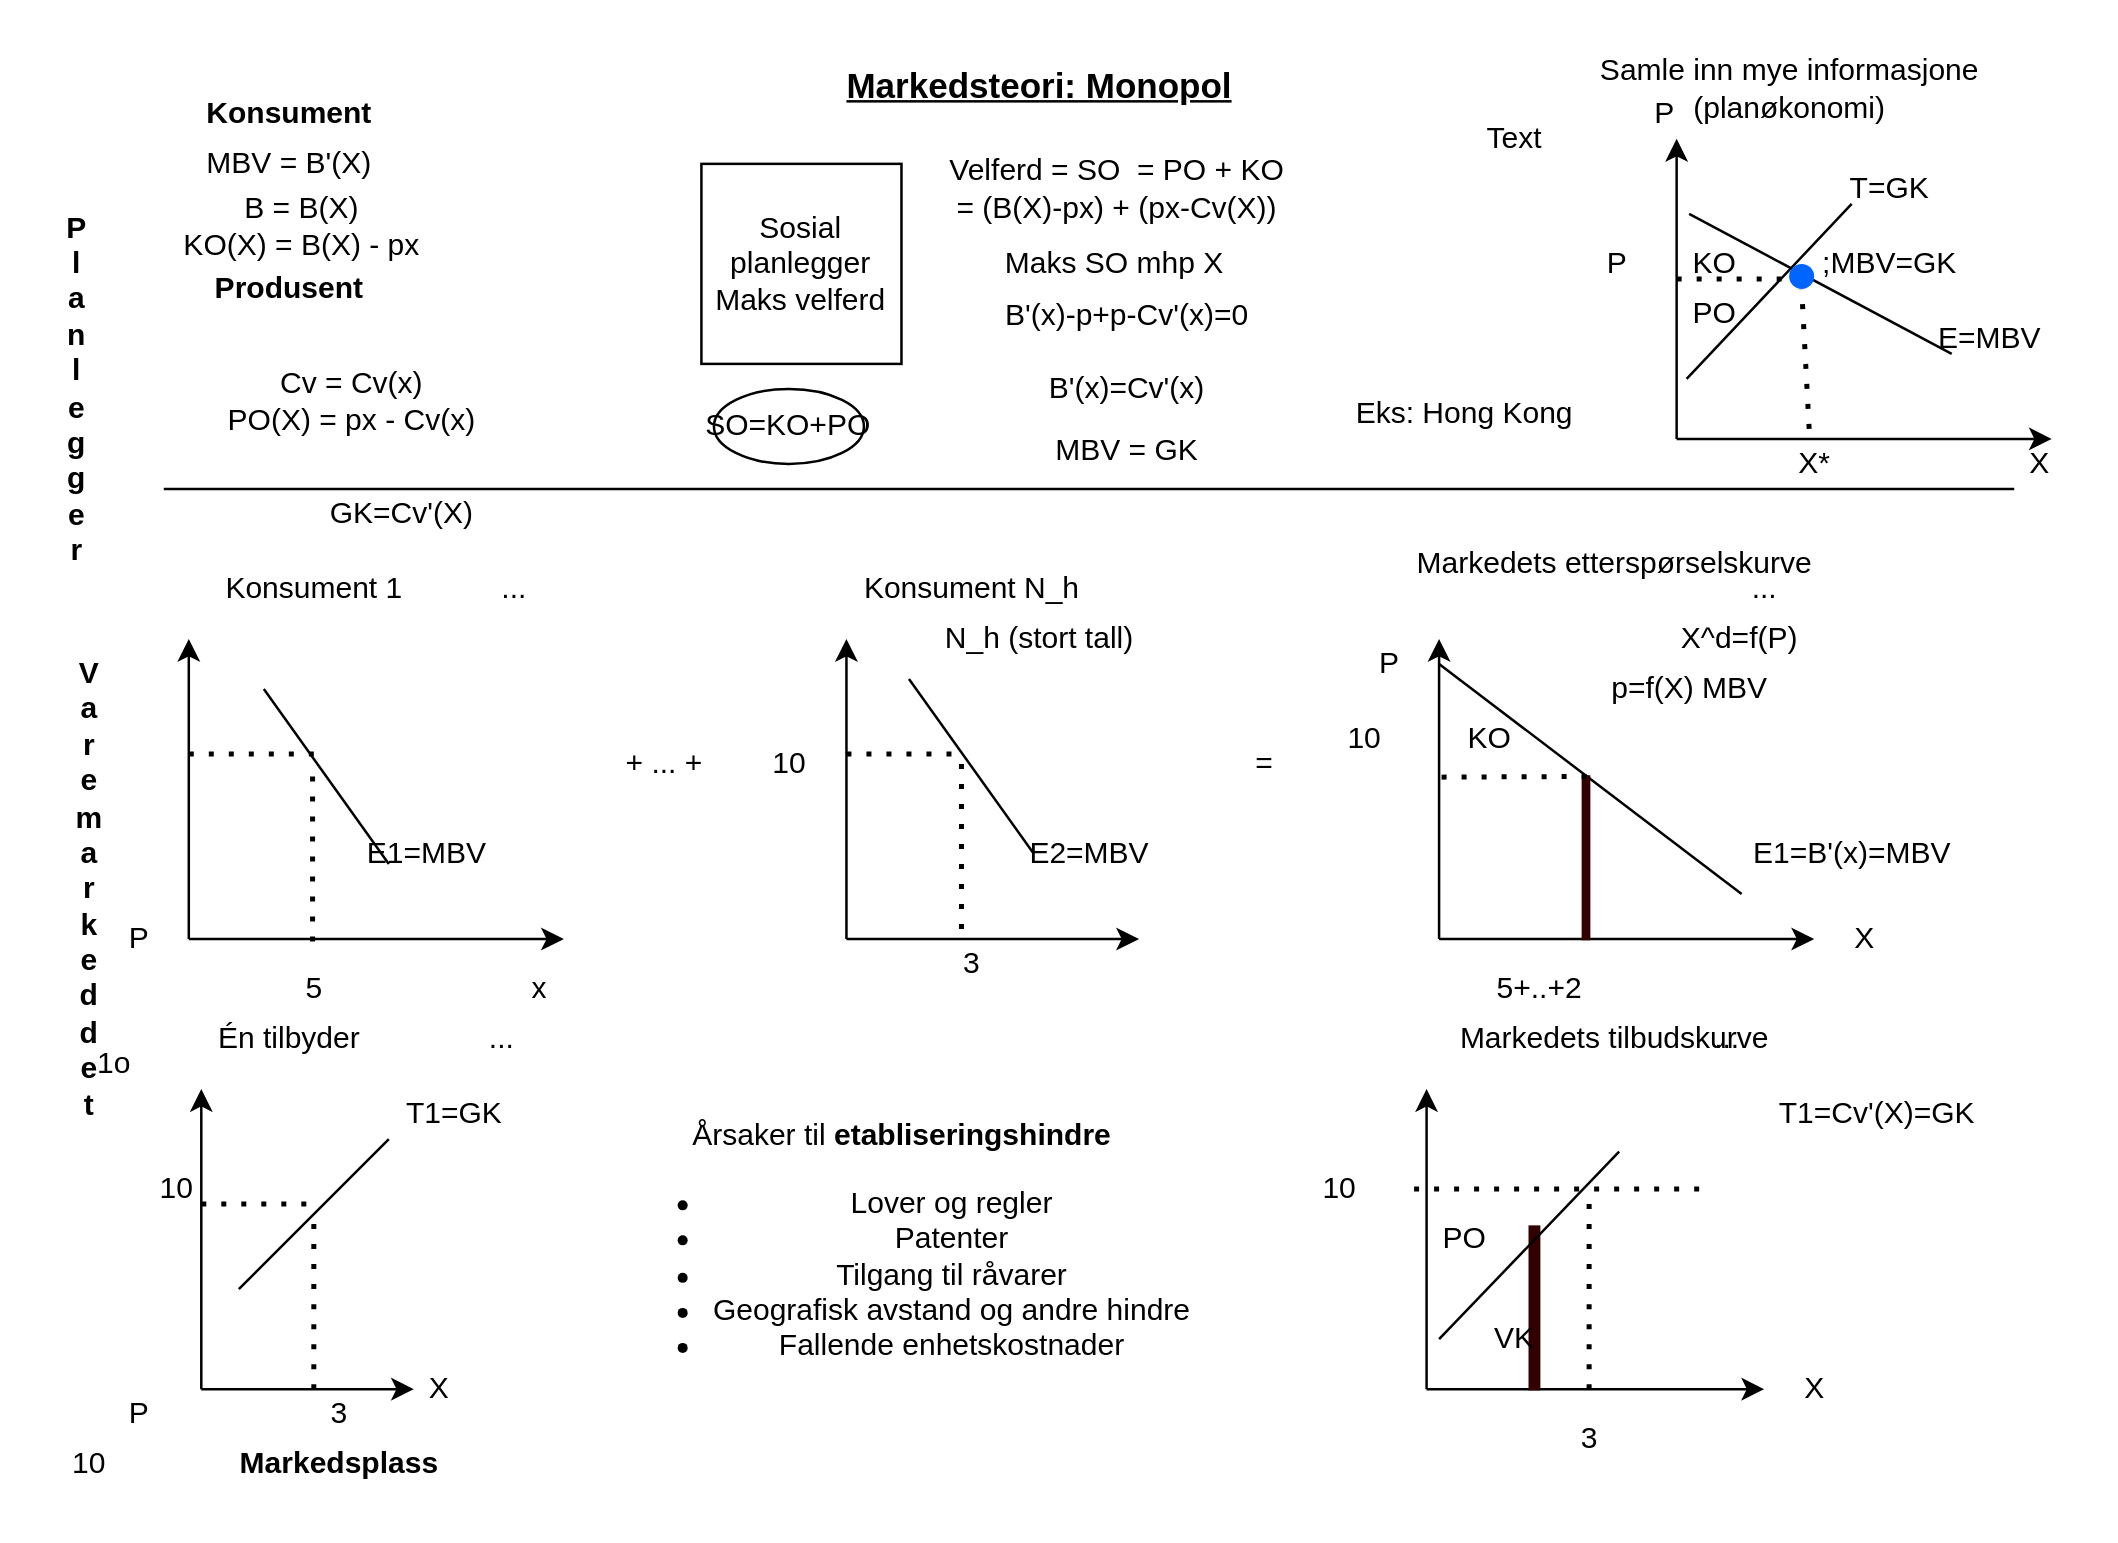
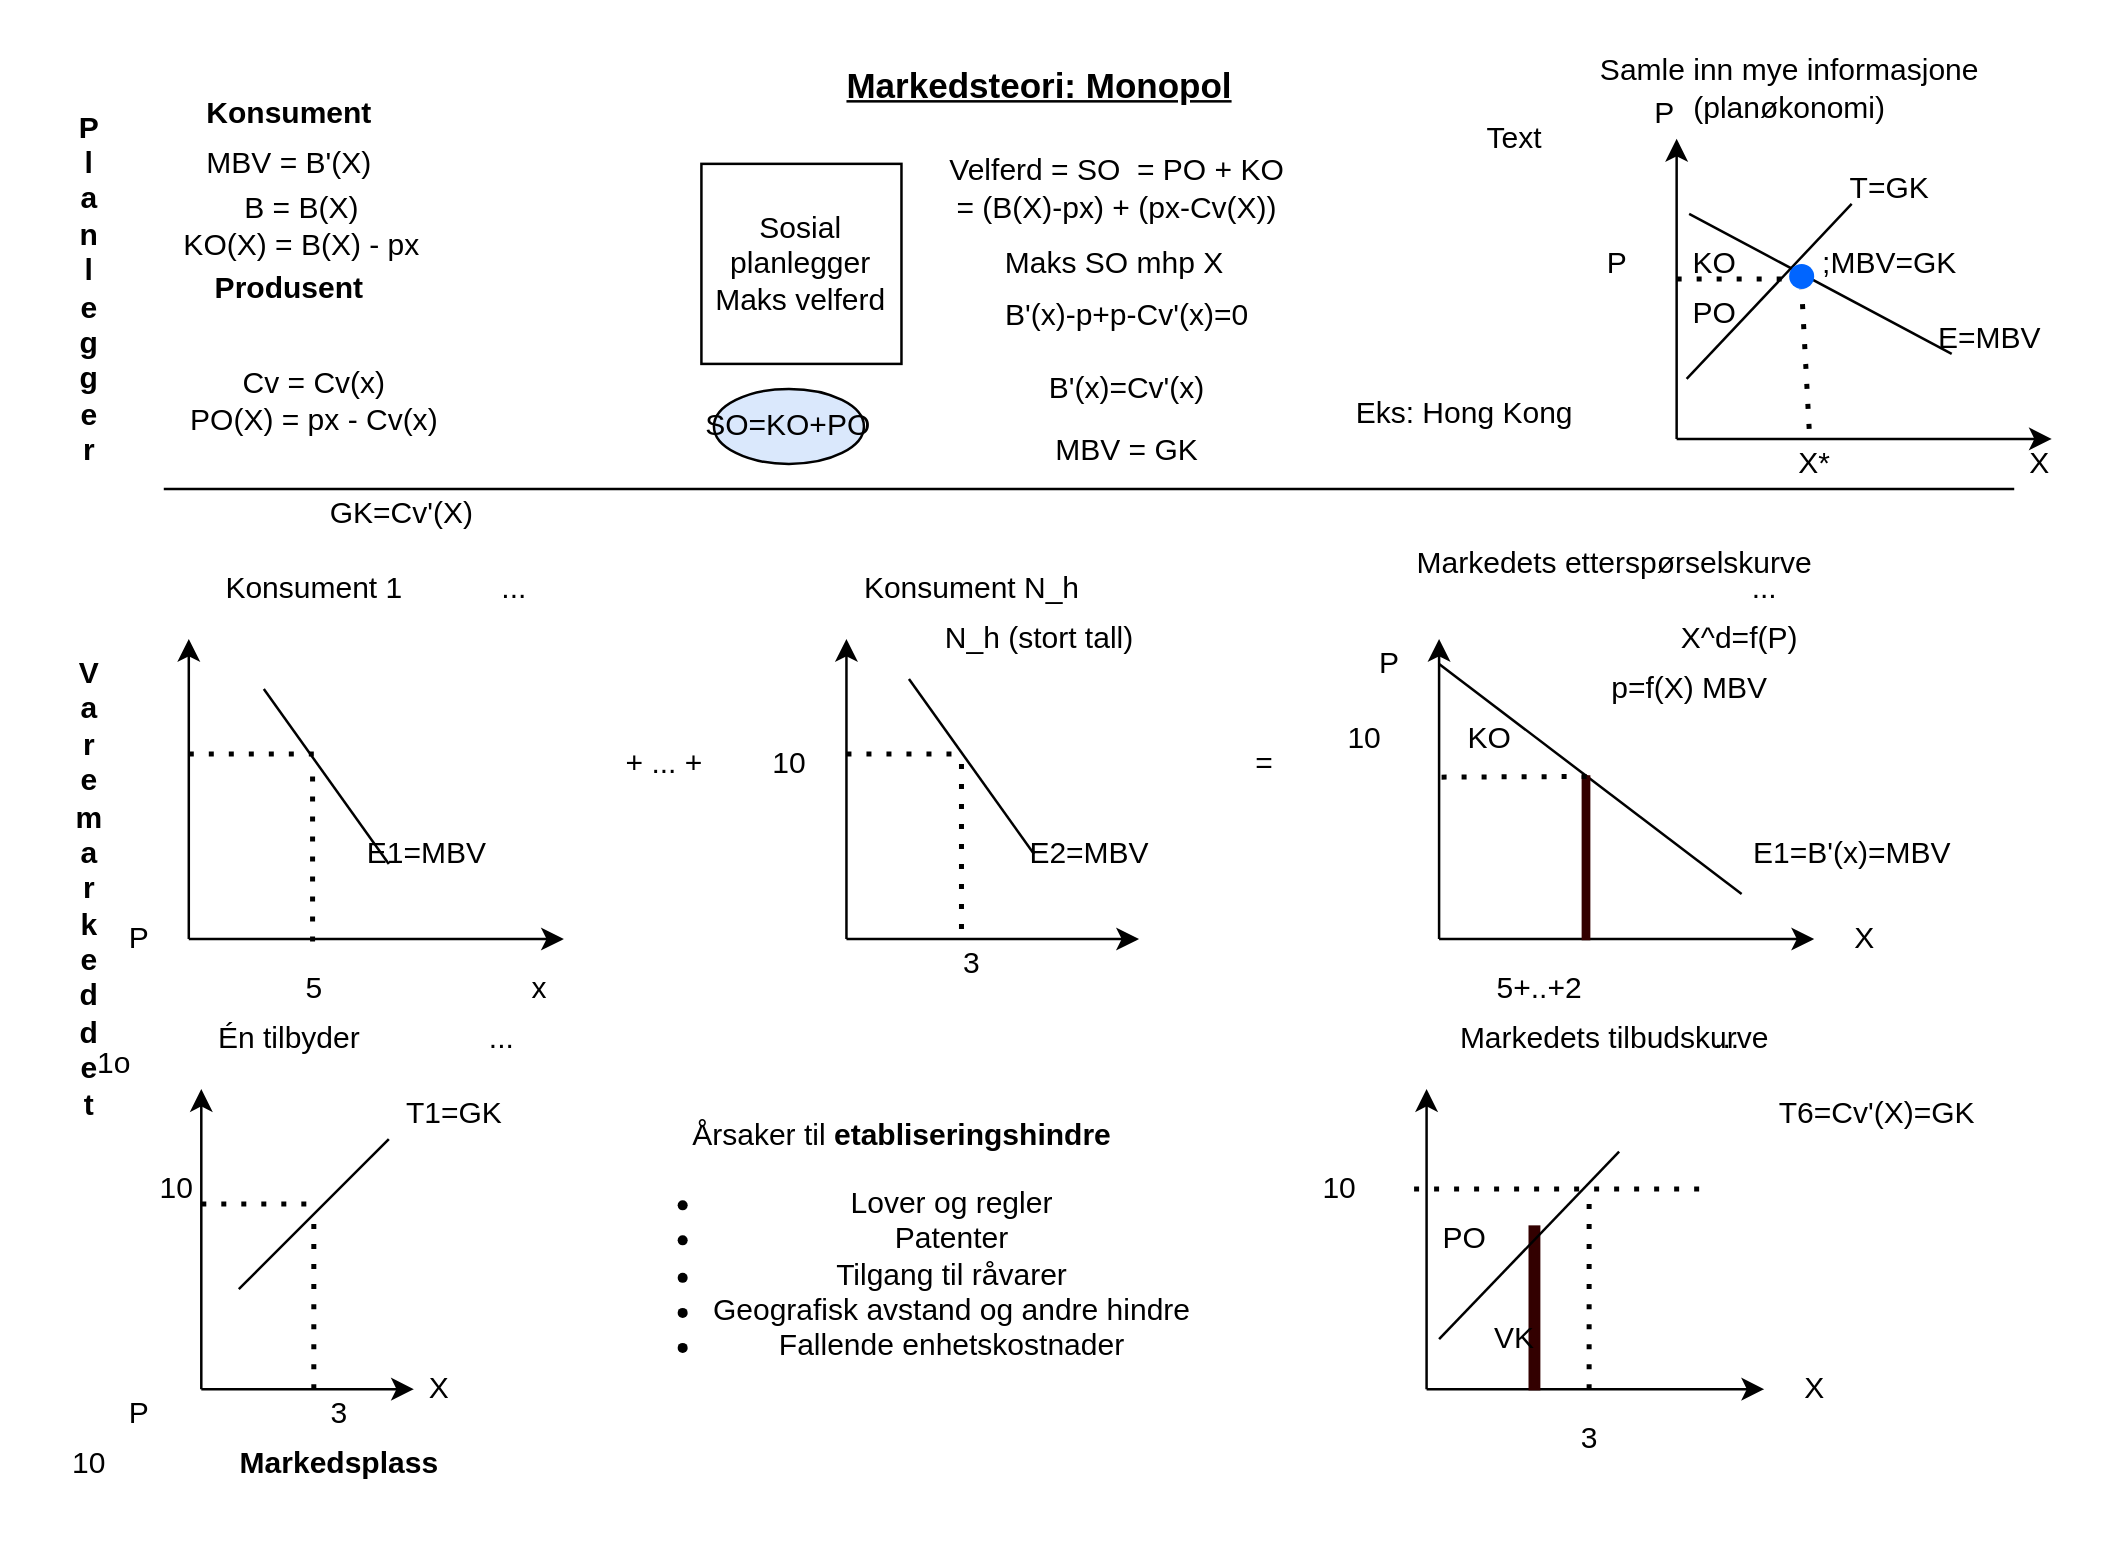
node "P l a n l e g g e r": moved (76, 389) -> (89, 289)
node "Cv = Cv(x) PO(X) = px - Cv(x)": moved (351, 401) -> (314, 401)
node "SO=KO+PO": fillcolor #ffffff -> #dae8fc
node "T1=Cv'(X)=GK": label "T1=Cv'(X)=GK" -> "T6=Cv'(X)=GK"
